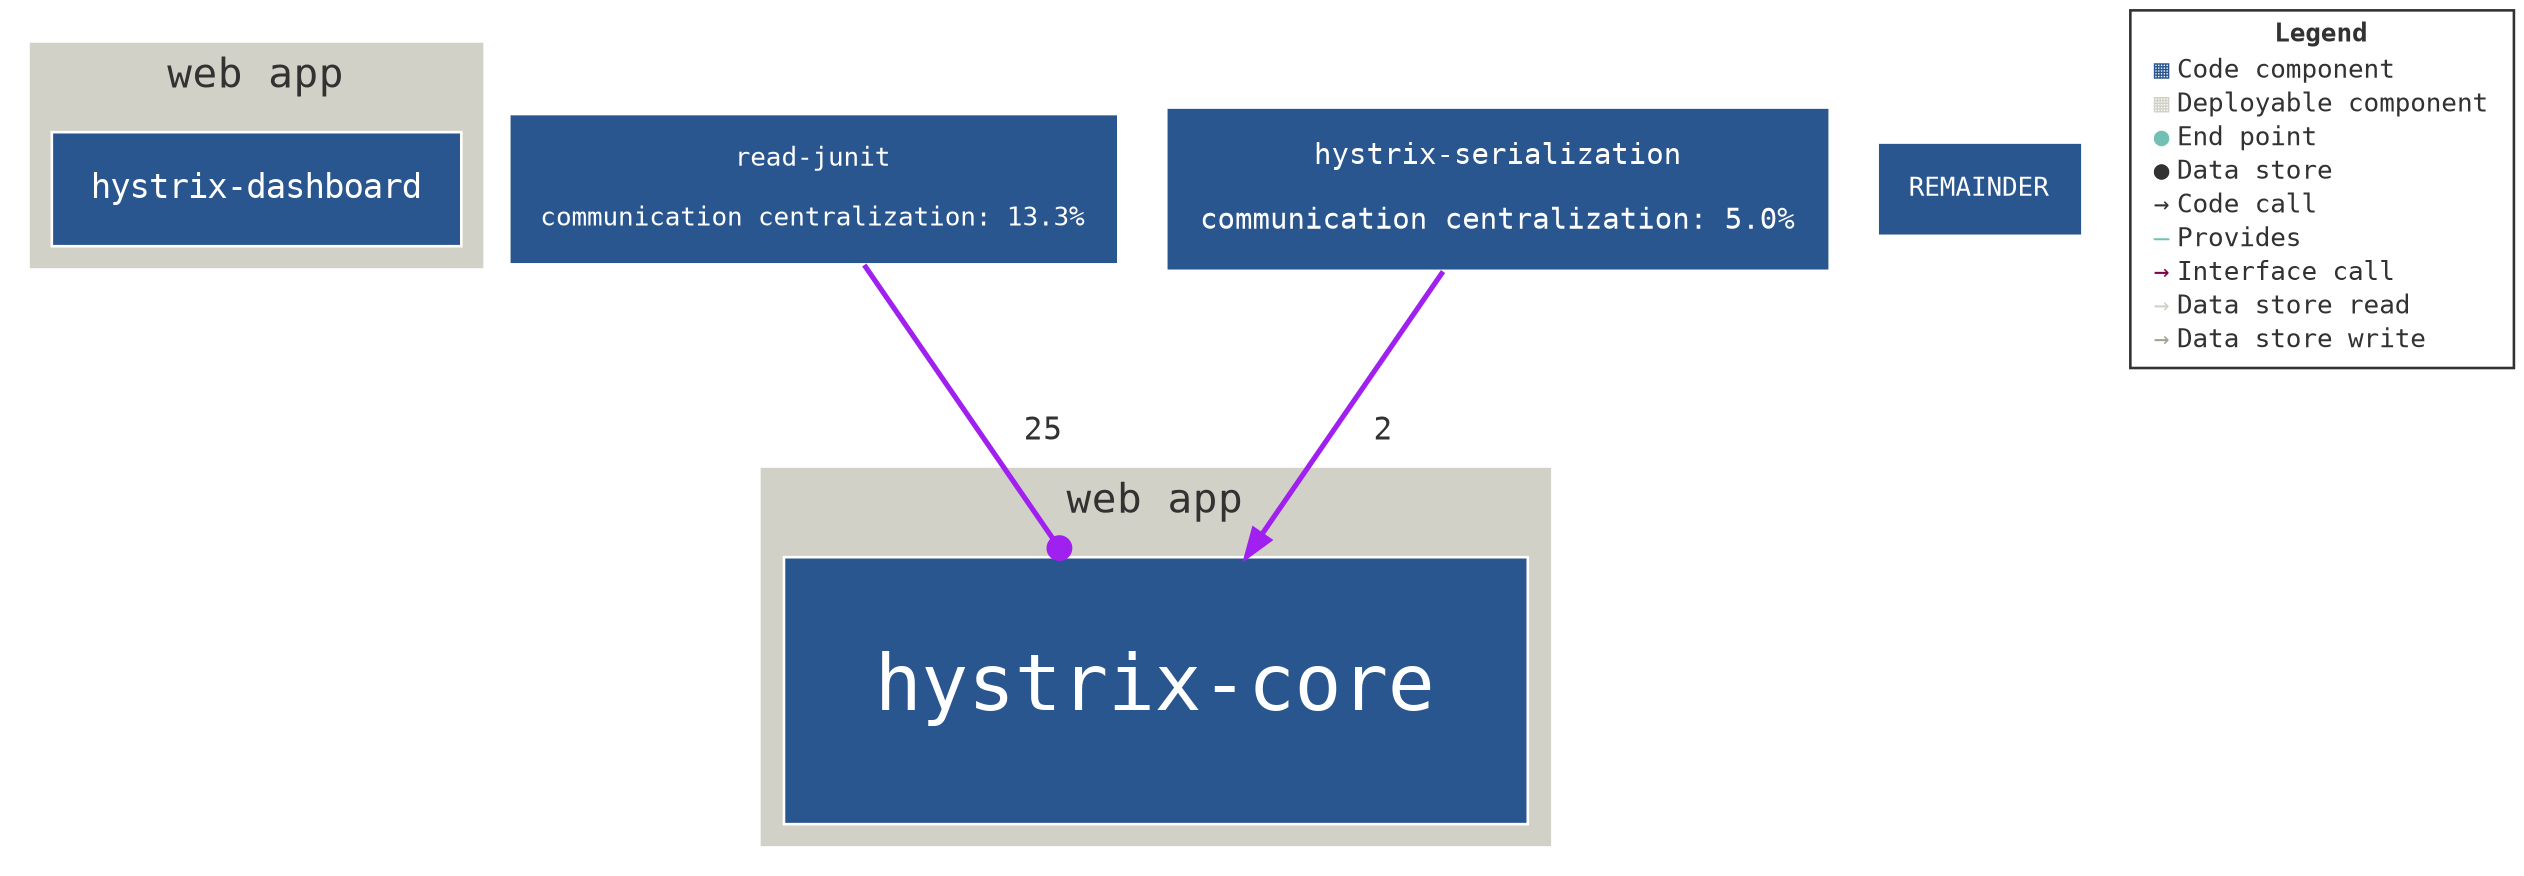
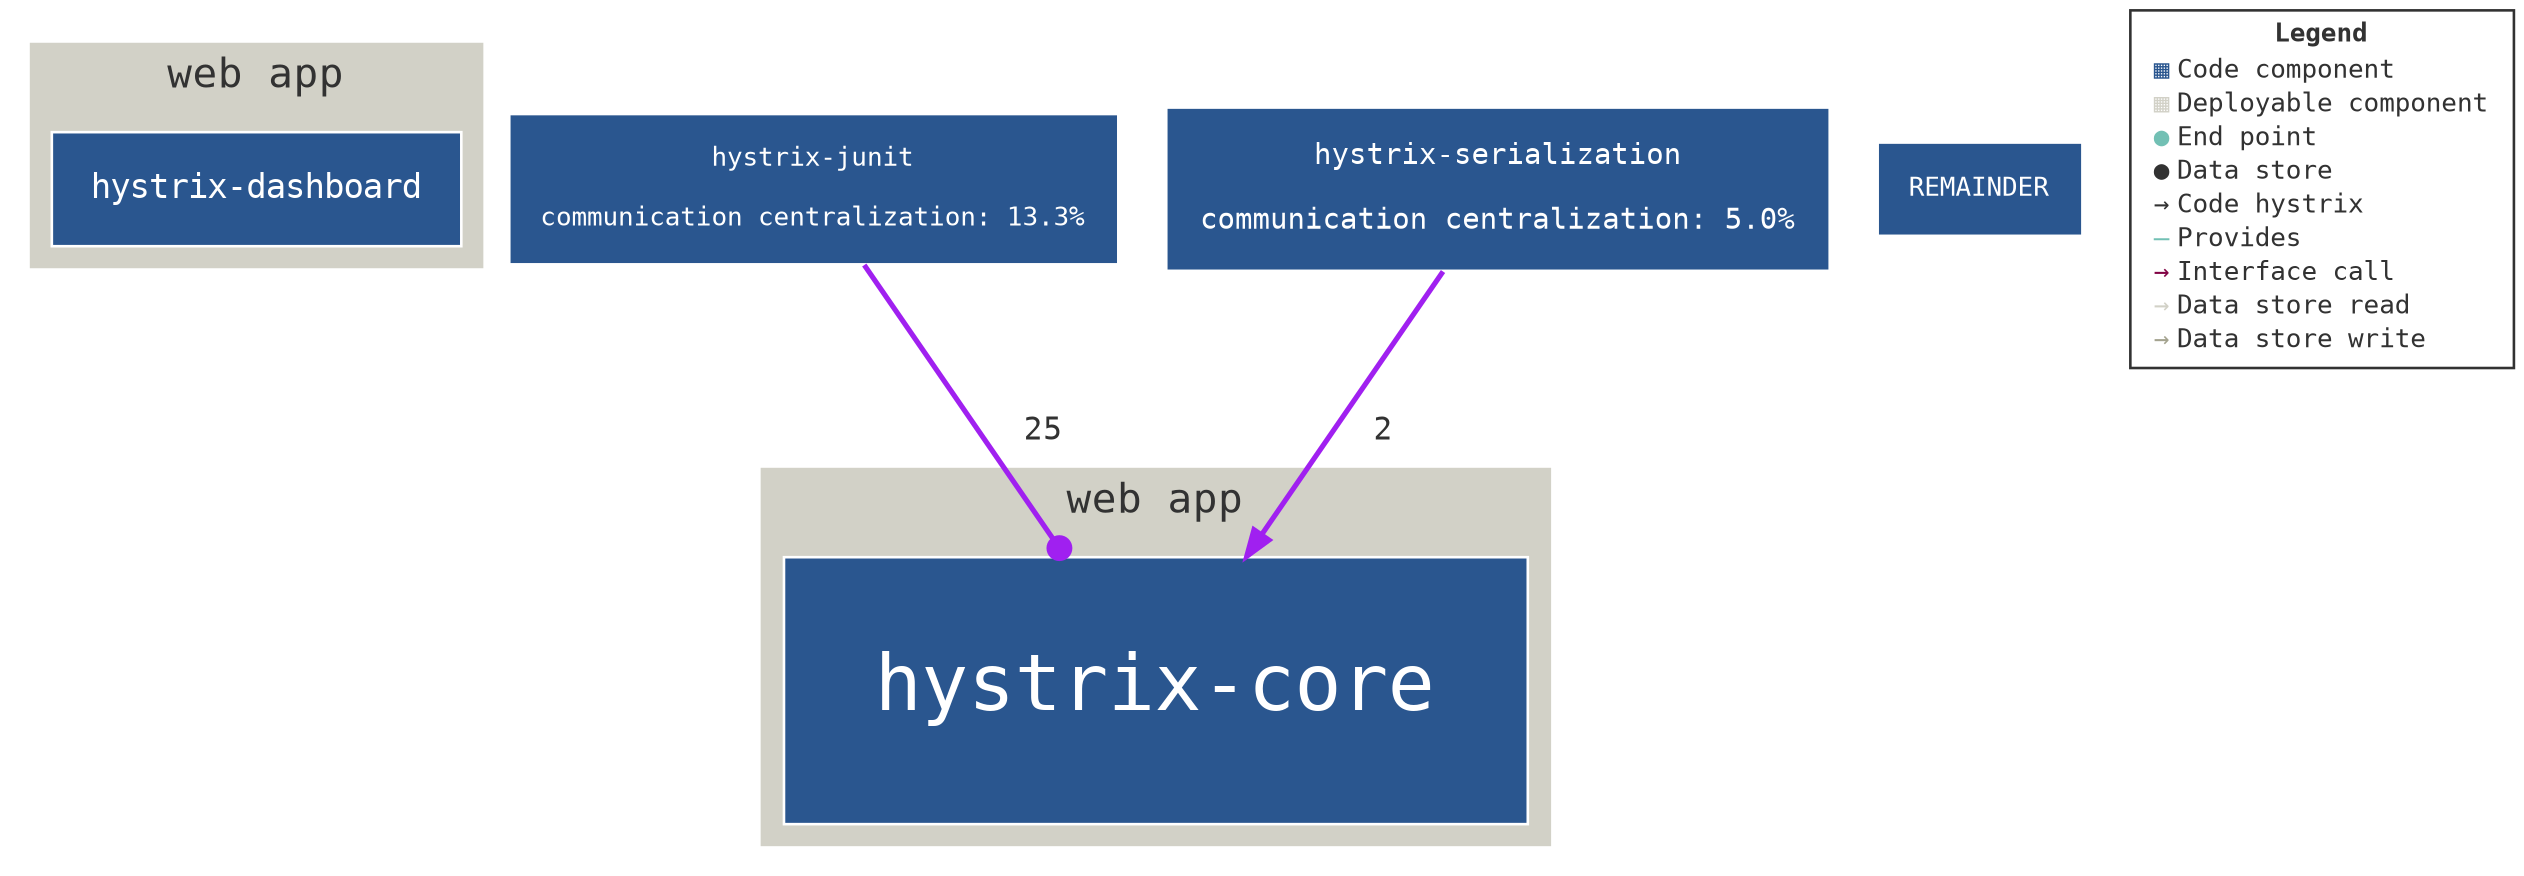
node "read-junit communication centralization: 13.3%": label "read-junit communication centralization: 13.3%" -> "hystrix-junit communication centralization: 13.3%"
node "Legend": text "Code call" -> "Code hystrix"
